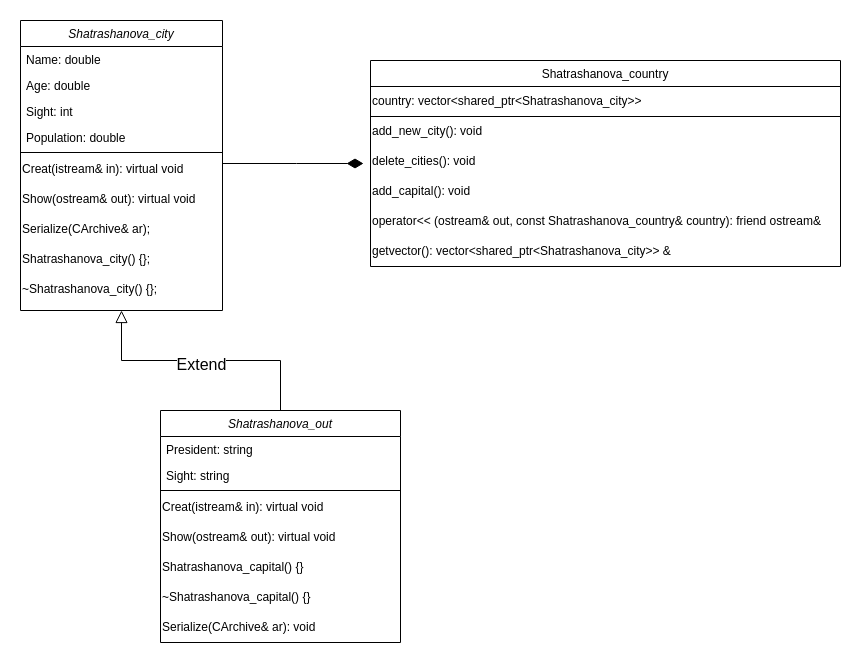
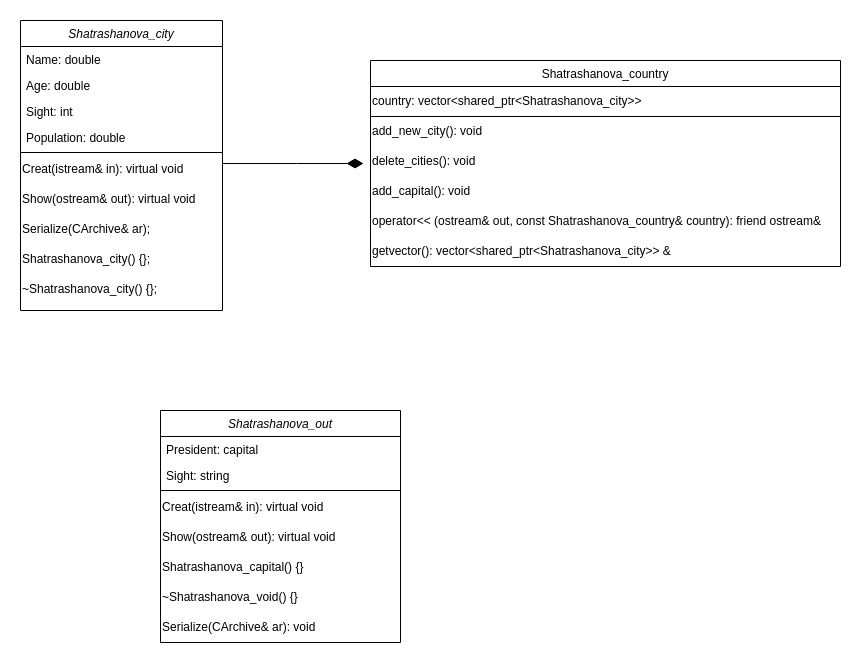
edge "Shatrashanova_out" -> "Shatrashanova_city": removed, label "Extend"
node "President: string": label "President: string" -> "President: capital"
node "~Shatrashanova_capital() {}": label "~Shatrashanova_capital() {}" -> "~Shatrashanova_void() {}"
